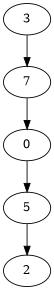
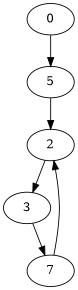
edge "7" -> "0": now "7" -> "2"
edge "2" -> "3": added
